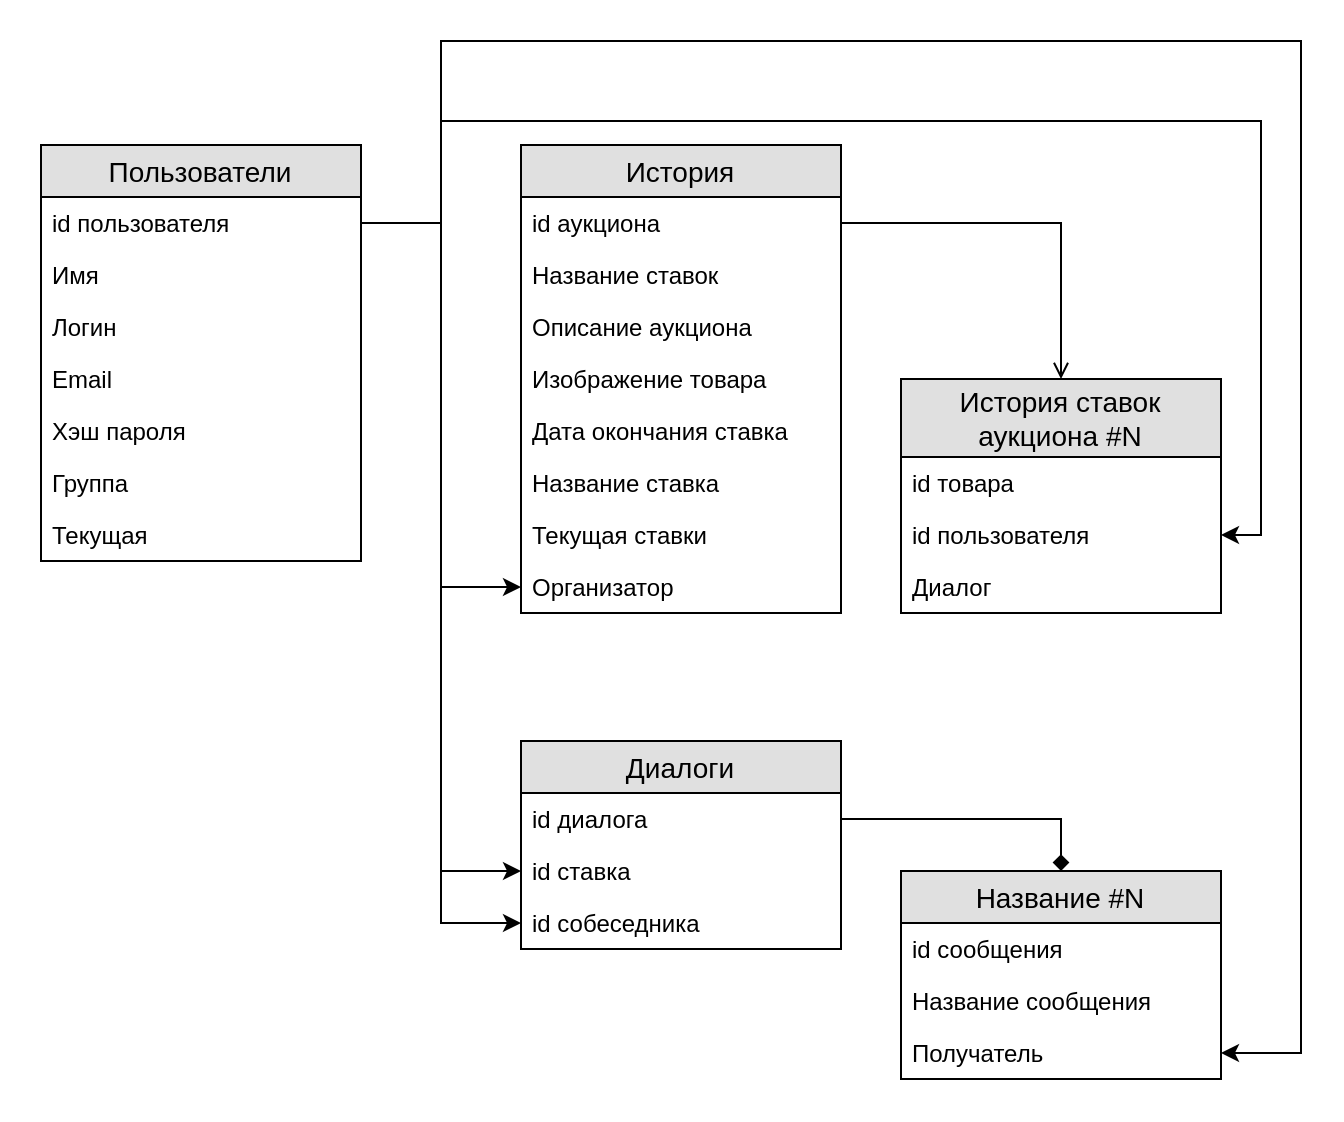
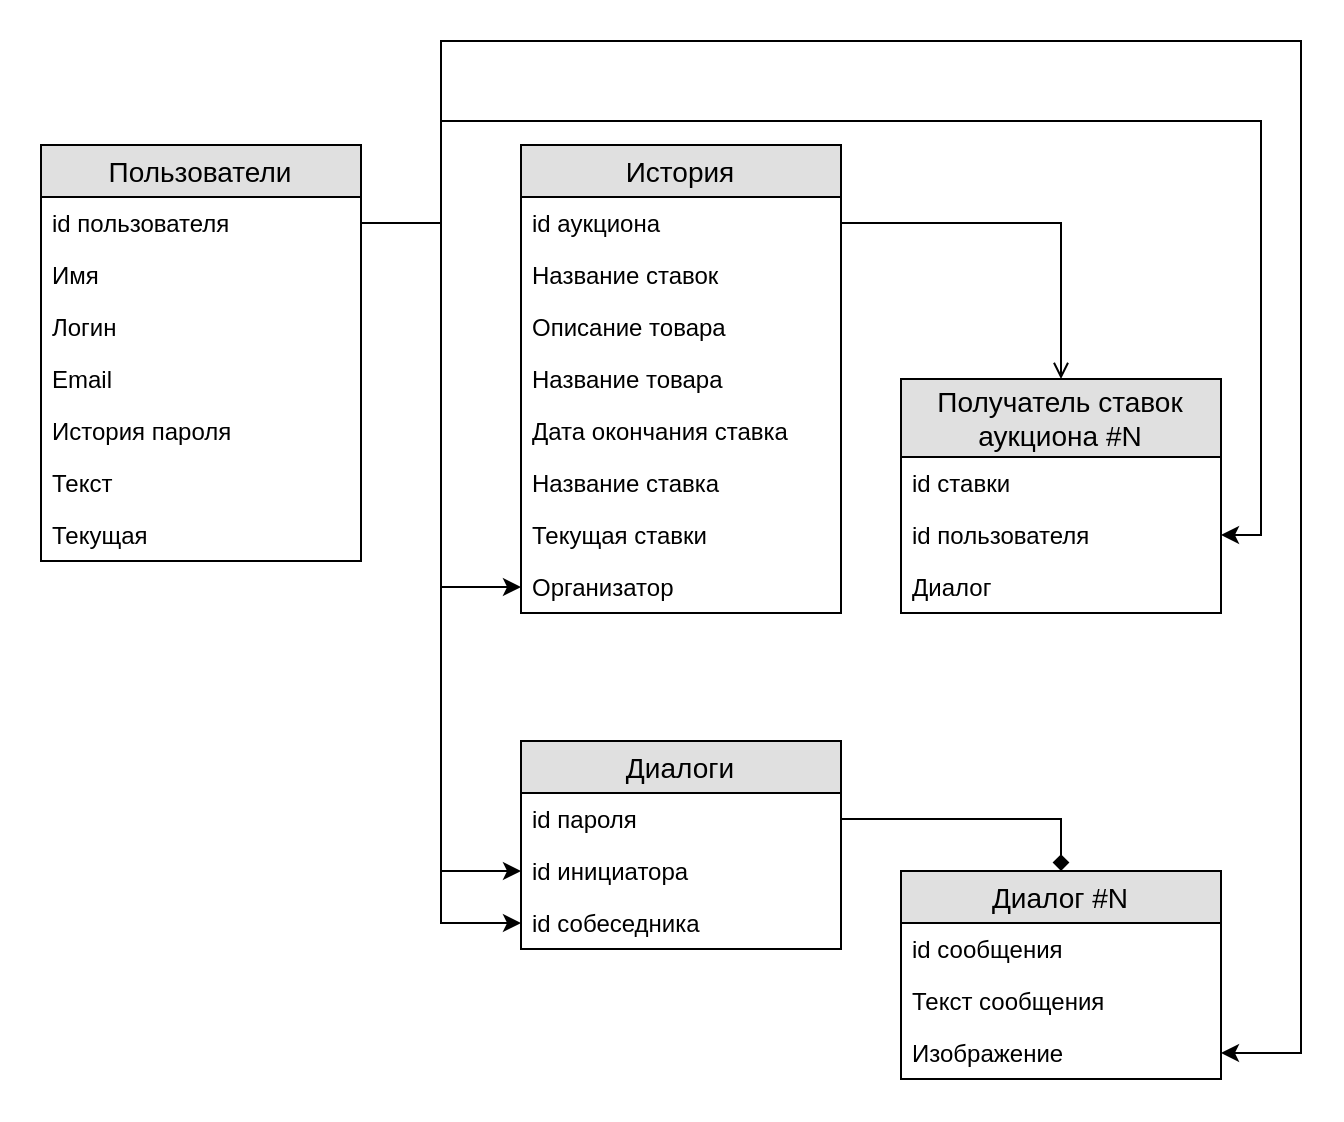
node "Описание аукциона": label "Описание аукциона" -> "Описание товара"
node "Изображение товара": label "Изображение товара" -> "Название товара"
node "История ставок аукциона #N": label "История ставок аукциона #N" -> "Получатель ставок аукциона #N"
node "Хэш пароля": label "Хэш пароля" -> "История пароля"
node "Группа": label "Группа" -> "Текст"
node "id товара": label "id товара" -> "id ставки"
node "id диалога": label "id диалога" -> "id пароля"
node "id ставка": label "id ставка" -> "id инициатора"
node "Название #N": label "Название #N" -> "Диалог #N"
node "Название сообщения": label "Название сообщения" -> "Текст сообщения"
node "Получатель": label "Получатель" -> "Изображение"
